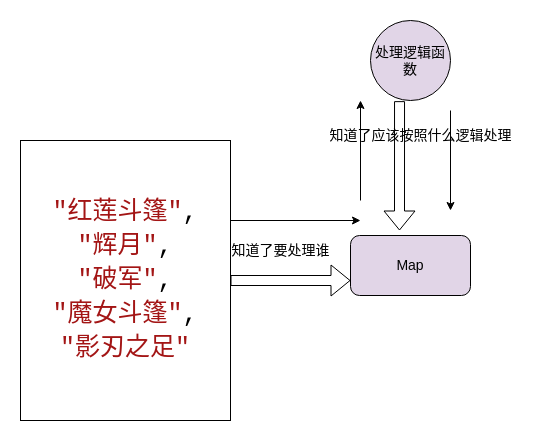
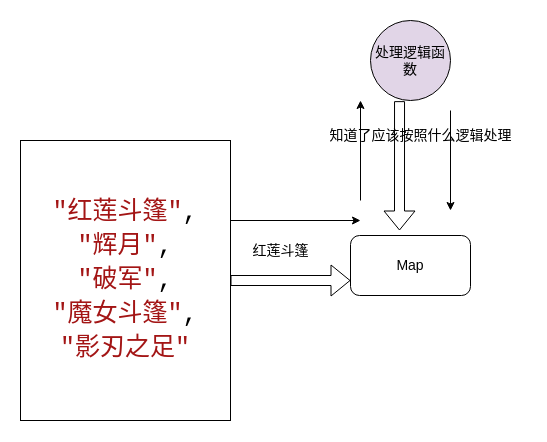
node "知道了要处理谁": label "知道了要处理谁" -> "红莲斗篷"
node "Map": fillcolor #e1d5e7 -> #ffffff
